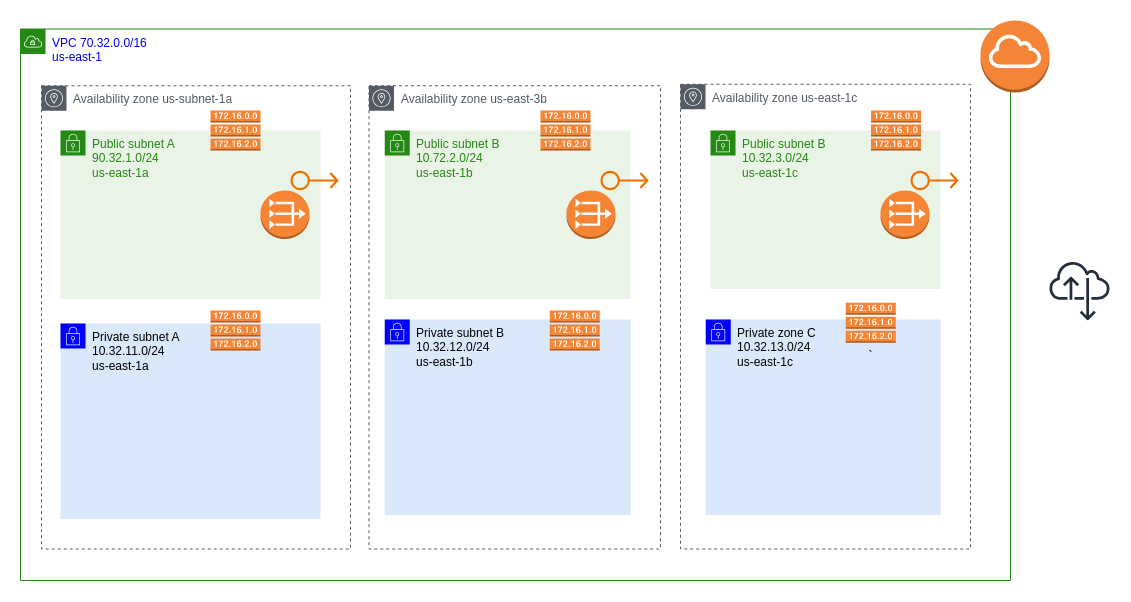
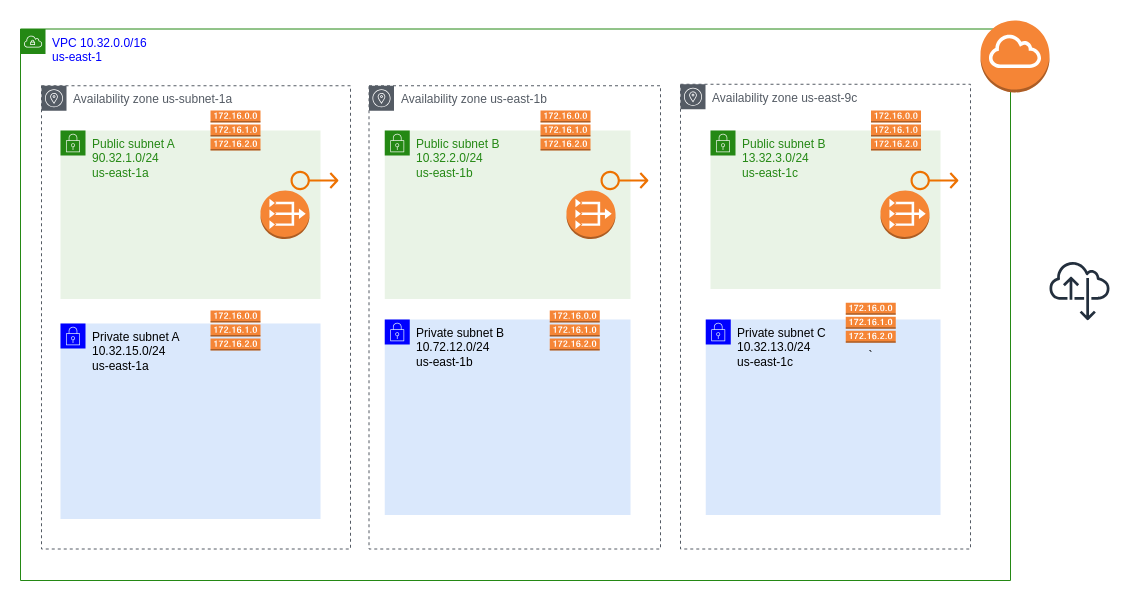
node "VPC 70.32.0.0/16 us-east-1": label "VPC 70.32.0.0/16 us-east-1" -> "VPC 10.32.0.0/16 us-east-1"
node "Availability zone us-east-1c": label "Availability zone us-east-1c" -> "Availability zone us-east-9c"
node "Availability zone us-east-3b": label "Availability zone us-east-3b" -> "Availability zone us-east-1b"
node "Public subnet B 10.72.2.0/24 us-east-1b": label "Public subnet B 10.72.2.0/24 us-east-1b" -> "Public subnet B 10.32.2.0/24 us-east-1b"
node "Public subnet B 10.32.3.0/24 us-east-1c": label "Public subnet B 10.32.3.0/24 us-east-1c" -> "Public subnet B 13.32.3.0/24 us-east-1c"
node "Private subnet B 10.32.12.0/24 us-east-1b": label "Private subnet B 10.32.12.0/24 us-east-1b" -> "Private subnet B 10.72.12.0/24 us-east-1b"
node "Private zone C 10.32.13.0/24 us-east-1c": label "Private zone C 10.32.13.0/24 us-east-1c" -> "Private subnet C 10.32.13.0/24 us-east-1c"
node "Private subnet A 10.32.11.0/24 us-east-1a": label "Private subnet A 10.32.11.0/24 us-east-1a" -> "Private subnet A 10.32.15.0/24 us-east-1a"
